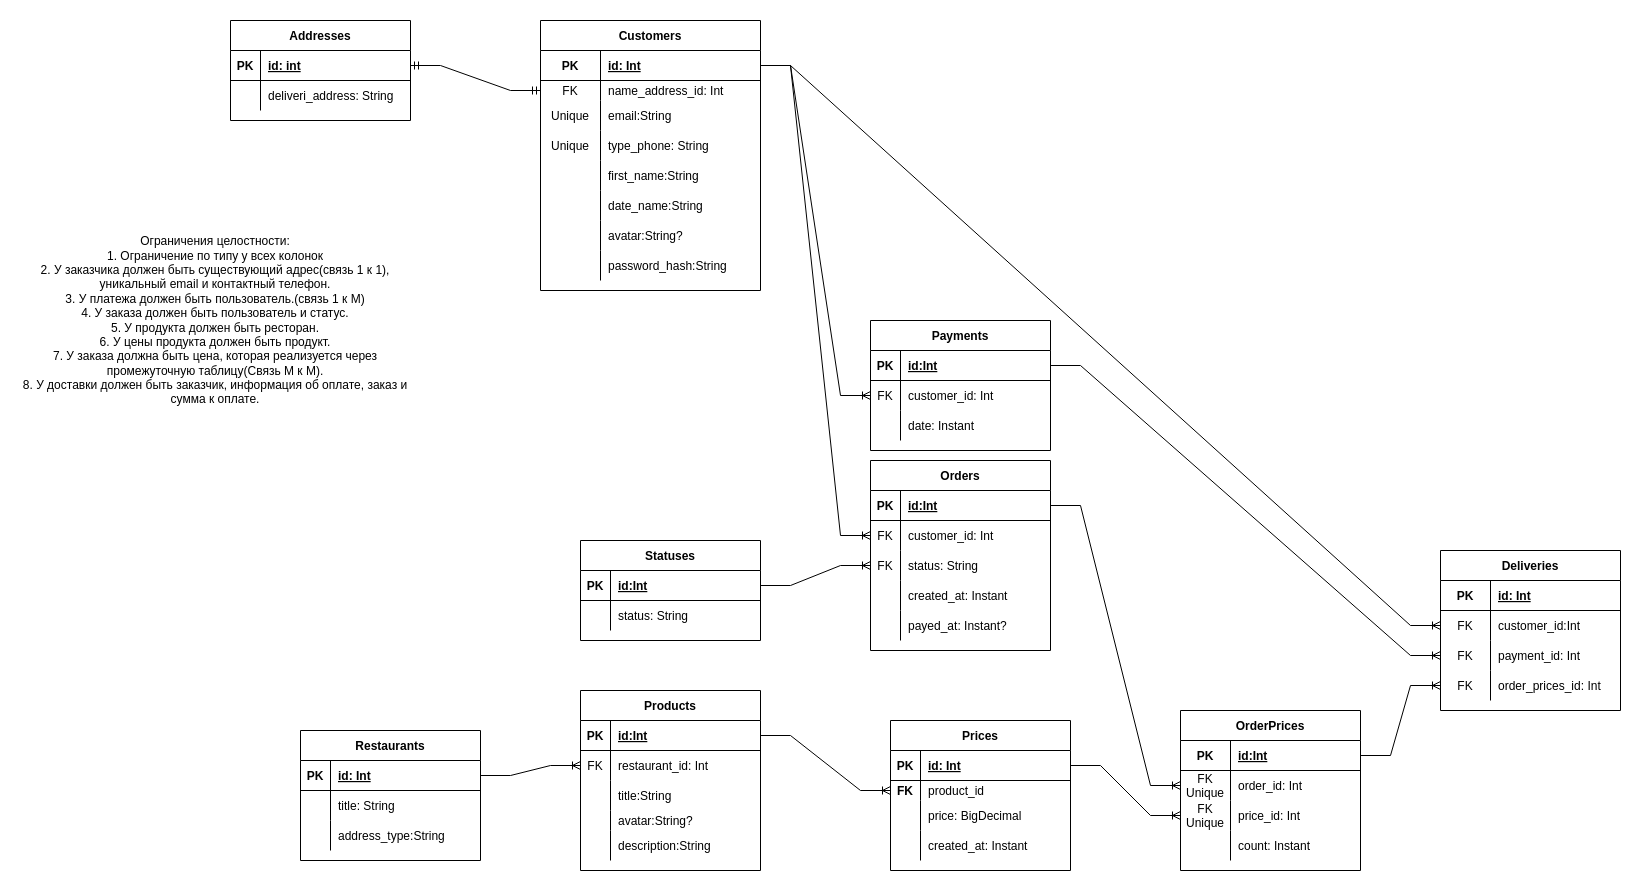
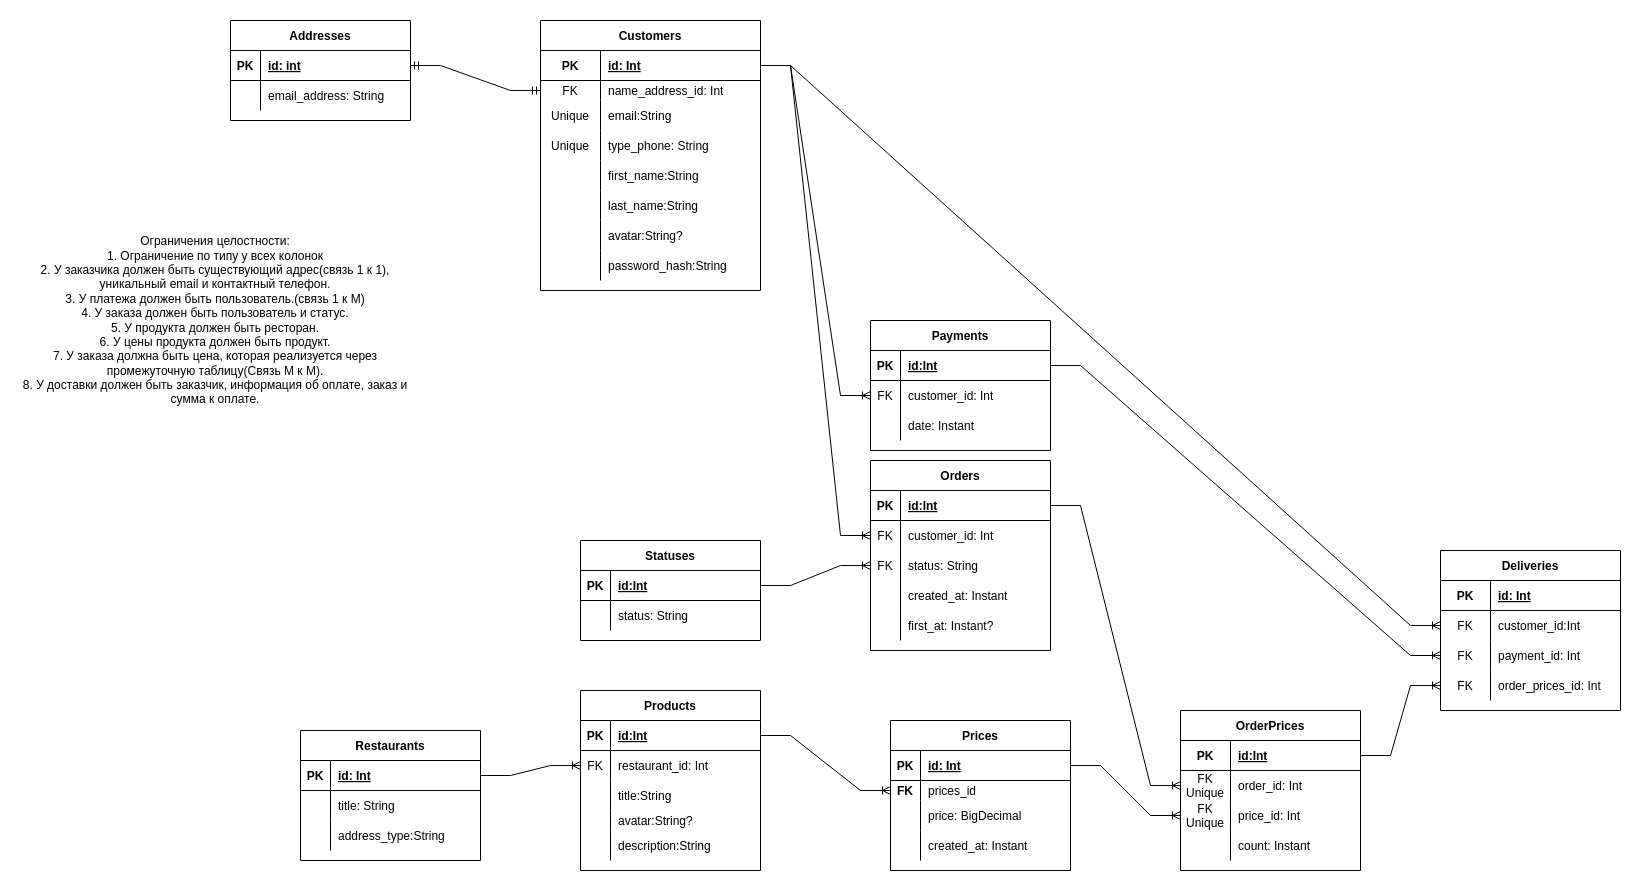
node "deliveri_address: String": label "deliveri_address: String" -> "email_address: String"
node "date_name:String": label "date_name:String" -> "last_name:String"
node "payed_at: Instant?": label "payed_at: Instant?" -> "first_at: Instant?"
node "product_id": label "product_id" -> "prices_id"
